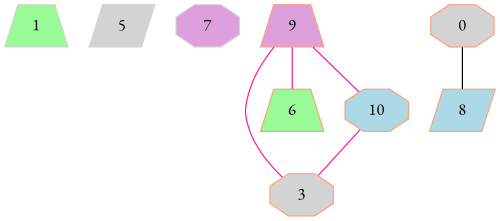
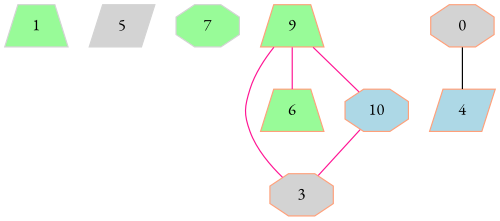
node "7": fillcolor plum -> palegreen
node "9": fillcolor plum -> palegreen
node "8": label "8" -> "4"
